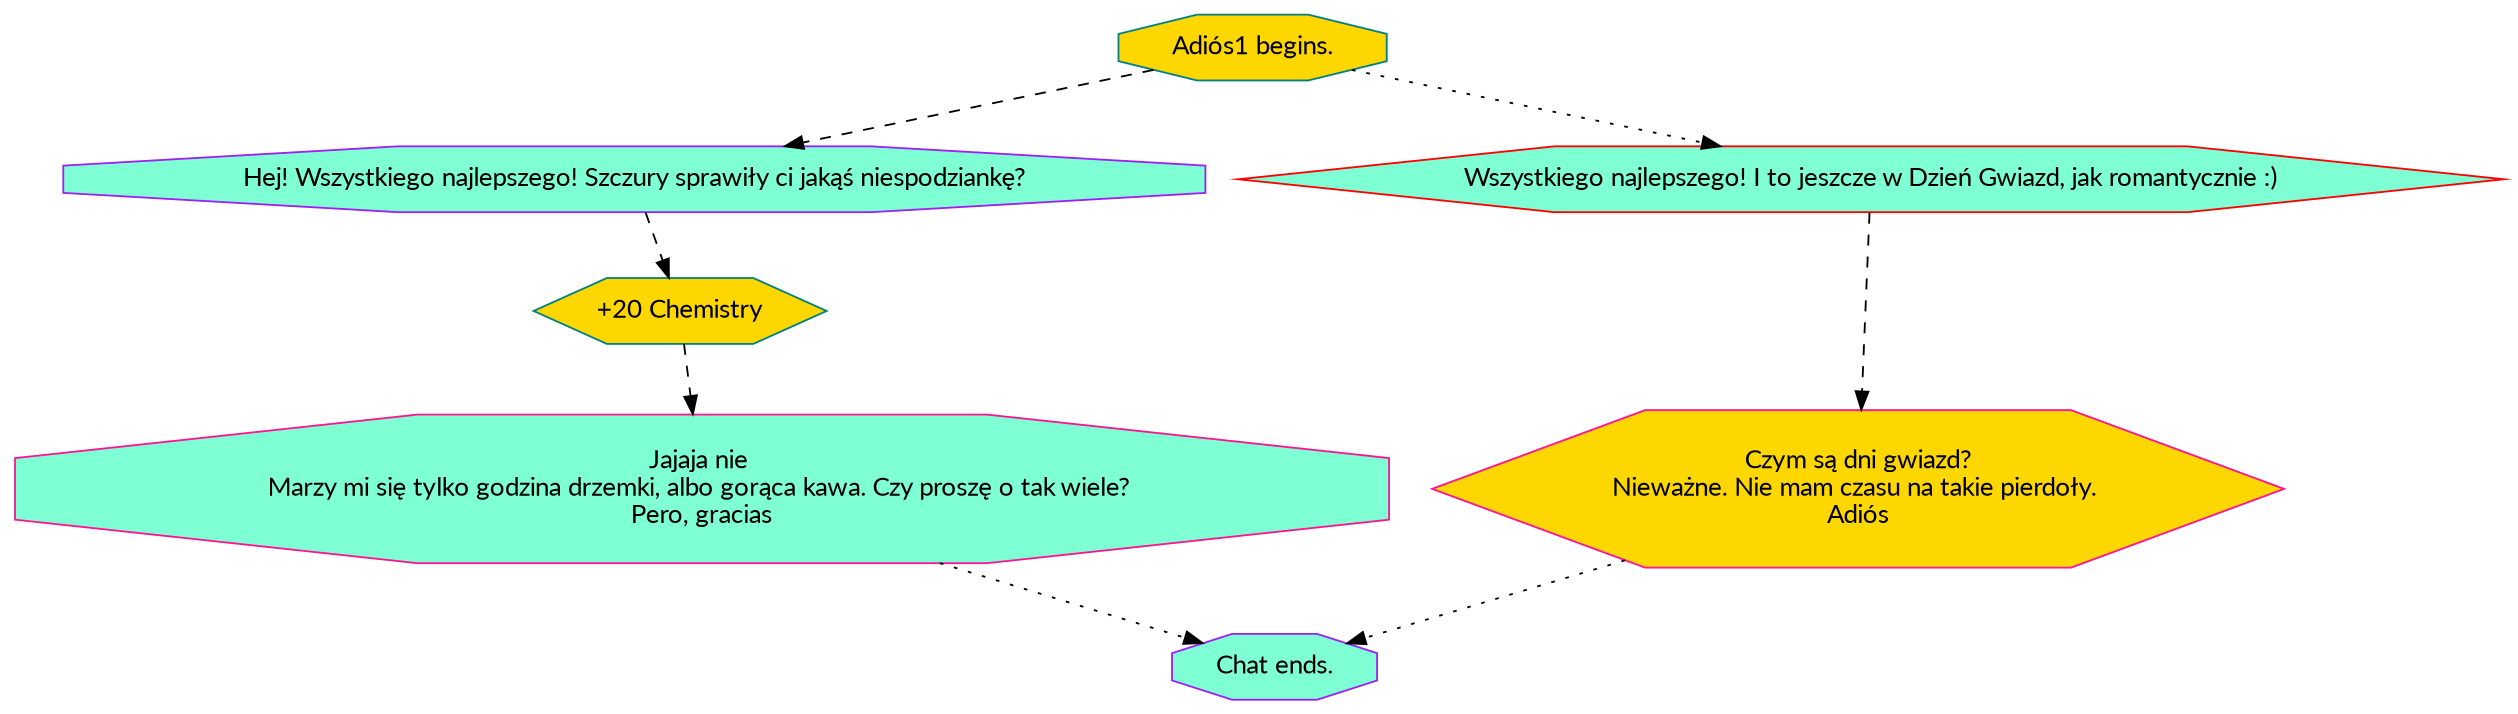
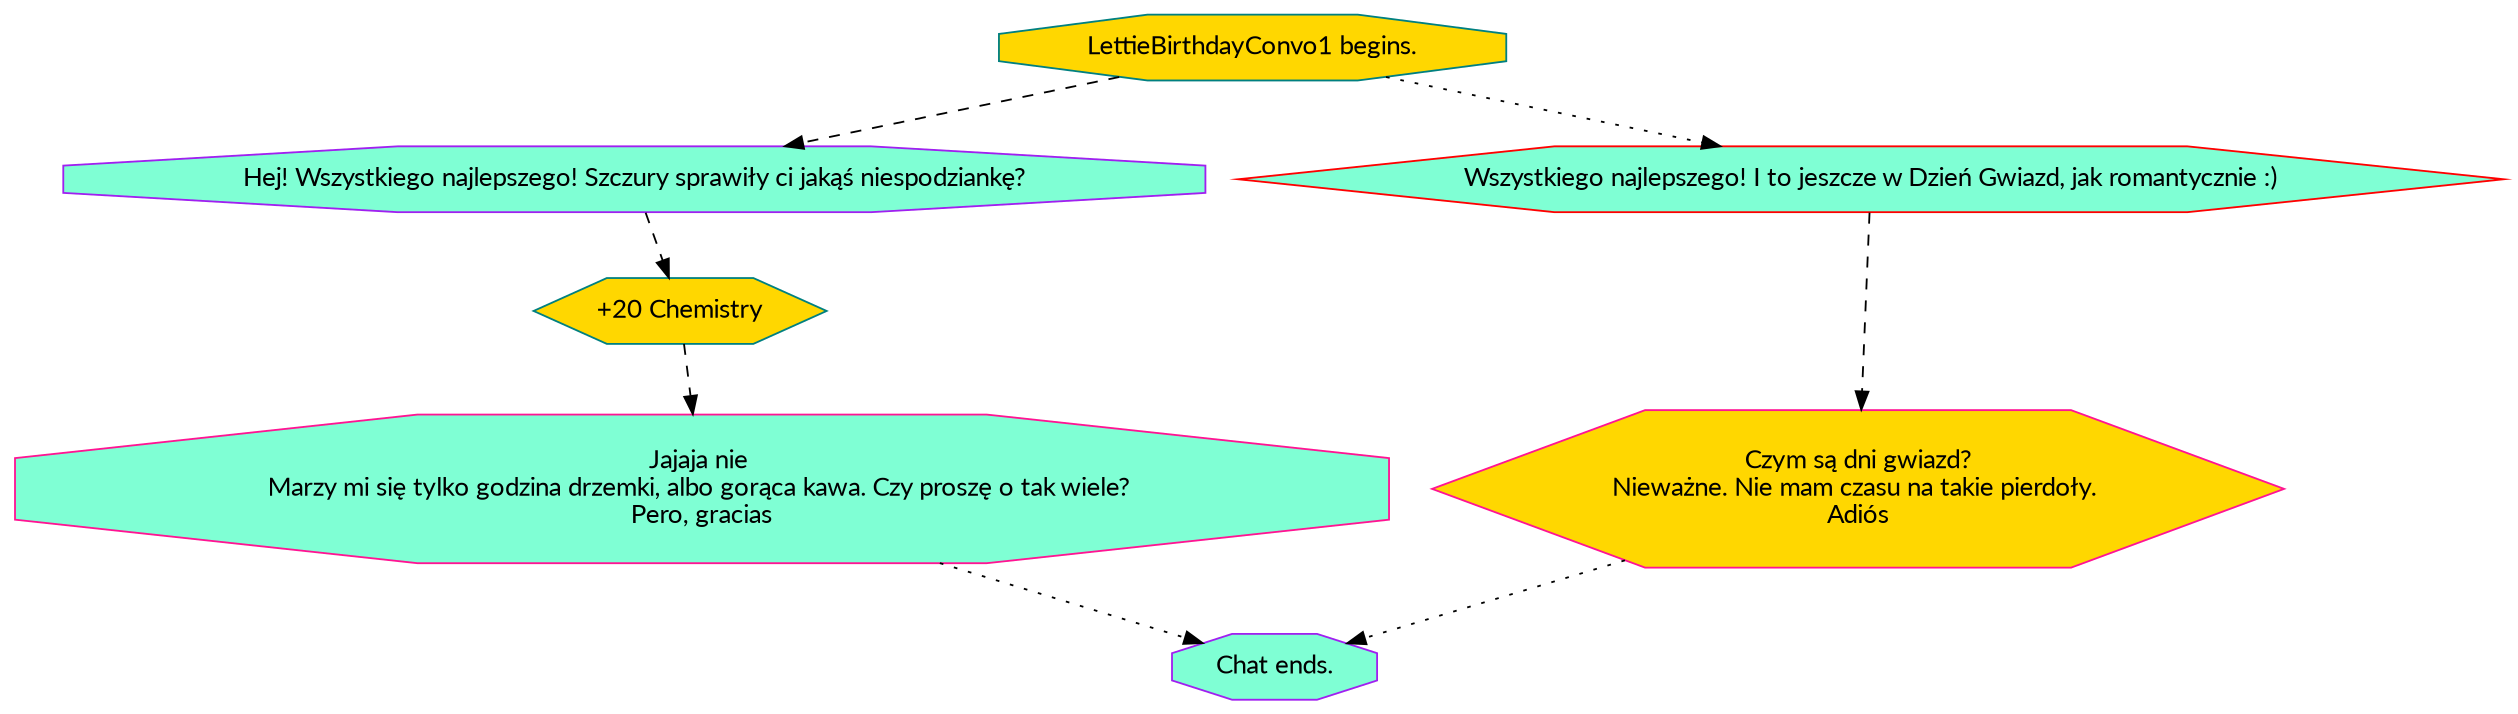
node "Adiós1 begins.": label "Adiós1 begins." -> "LettieBirthdayConvo1 begins."
